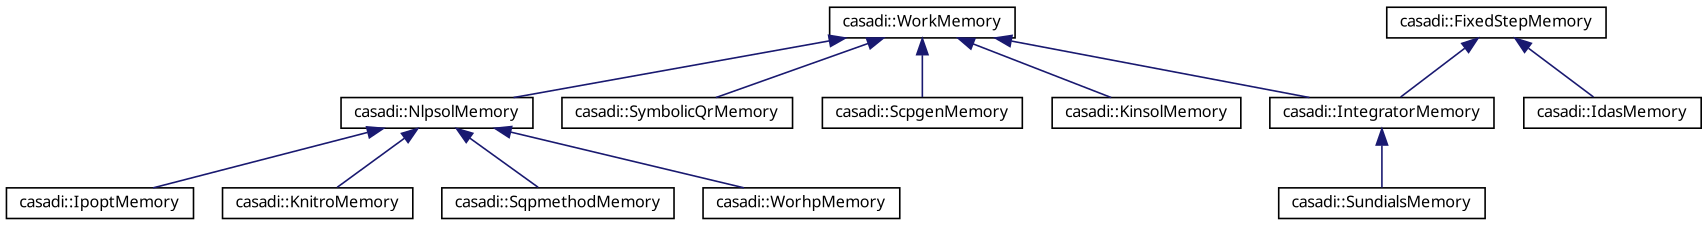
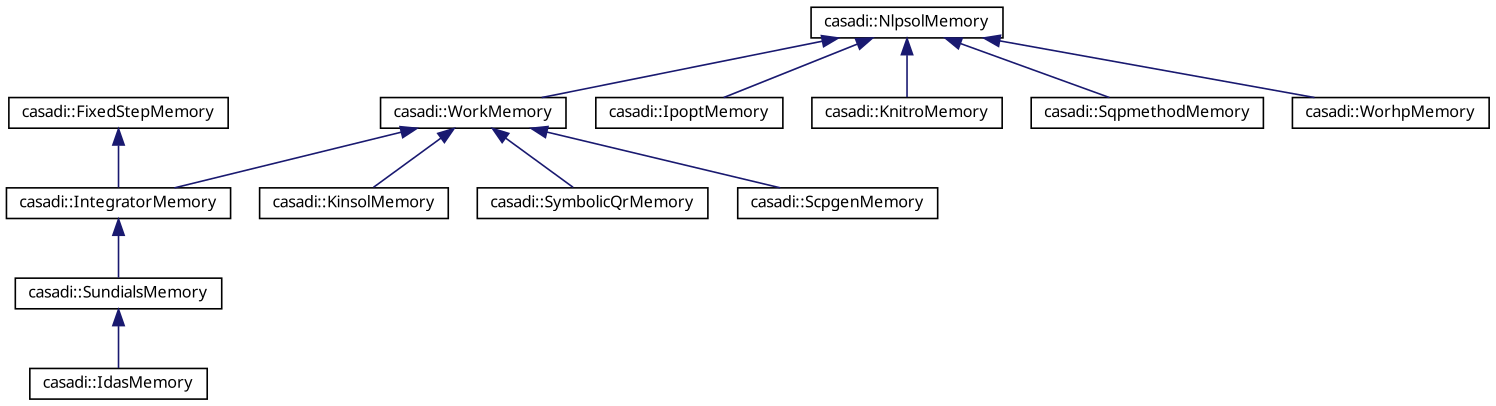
edge "casadi::NlpsolMemory" -> "casadi::WorkMemory": reversed
edge "casadi::IdasMemory" -> "casadi::FixedStepMemory": now "casadi::IdasMemory" -> "casadi::SundialsMemory"
